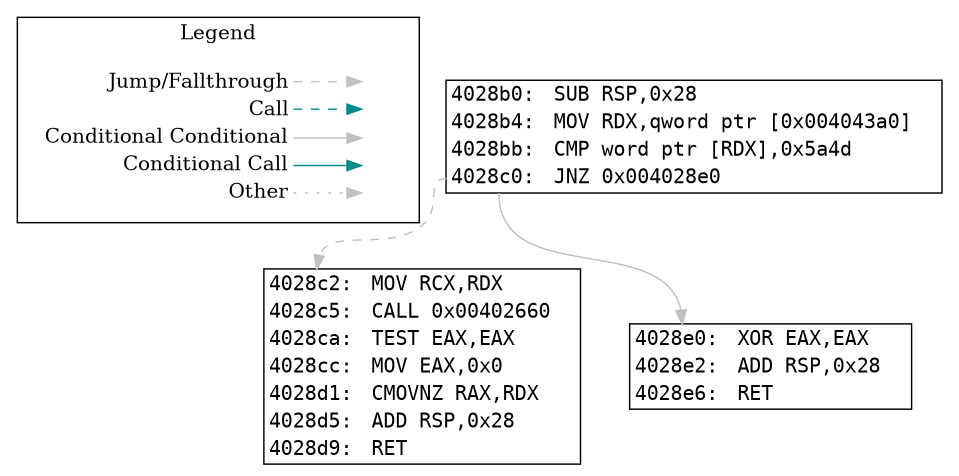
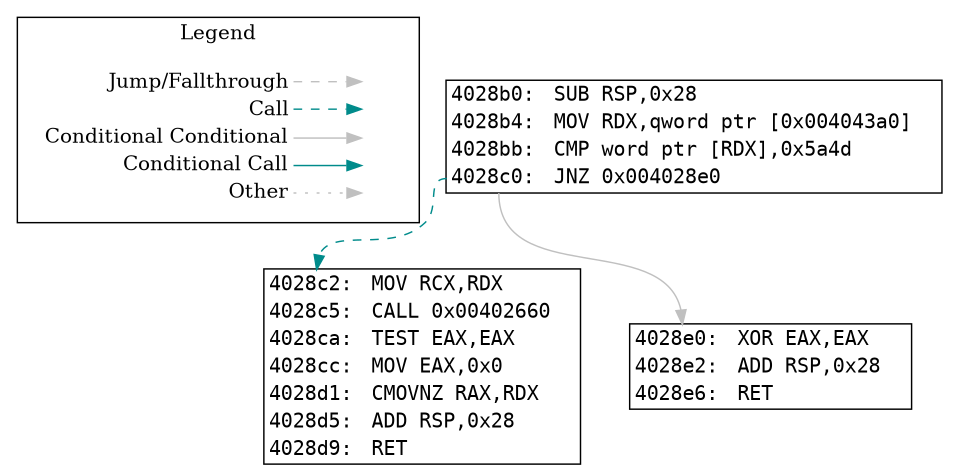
edge "4028b0:" -> "4028c2:": color gray -> cyan4
